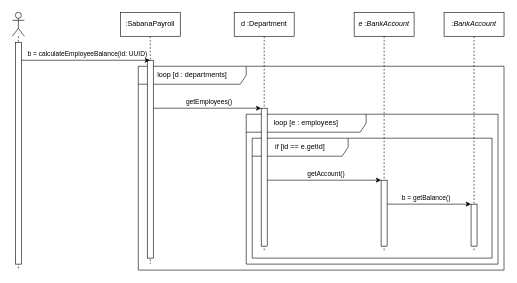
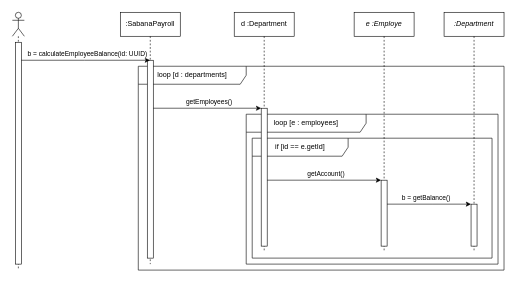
node "e :BankAccount": label "e :BankAccount" -> "e :Employe"
node ":BankAccount": label ":BankAccount" -> ":Department"
